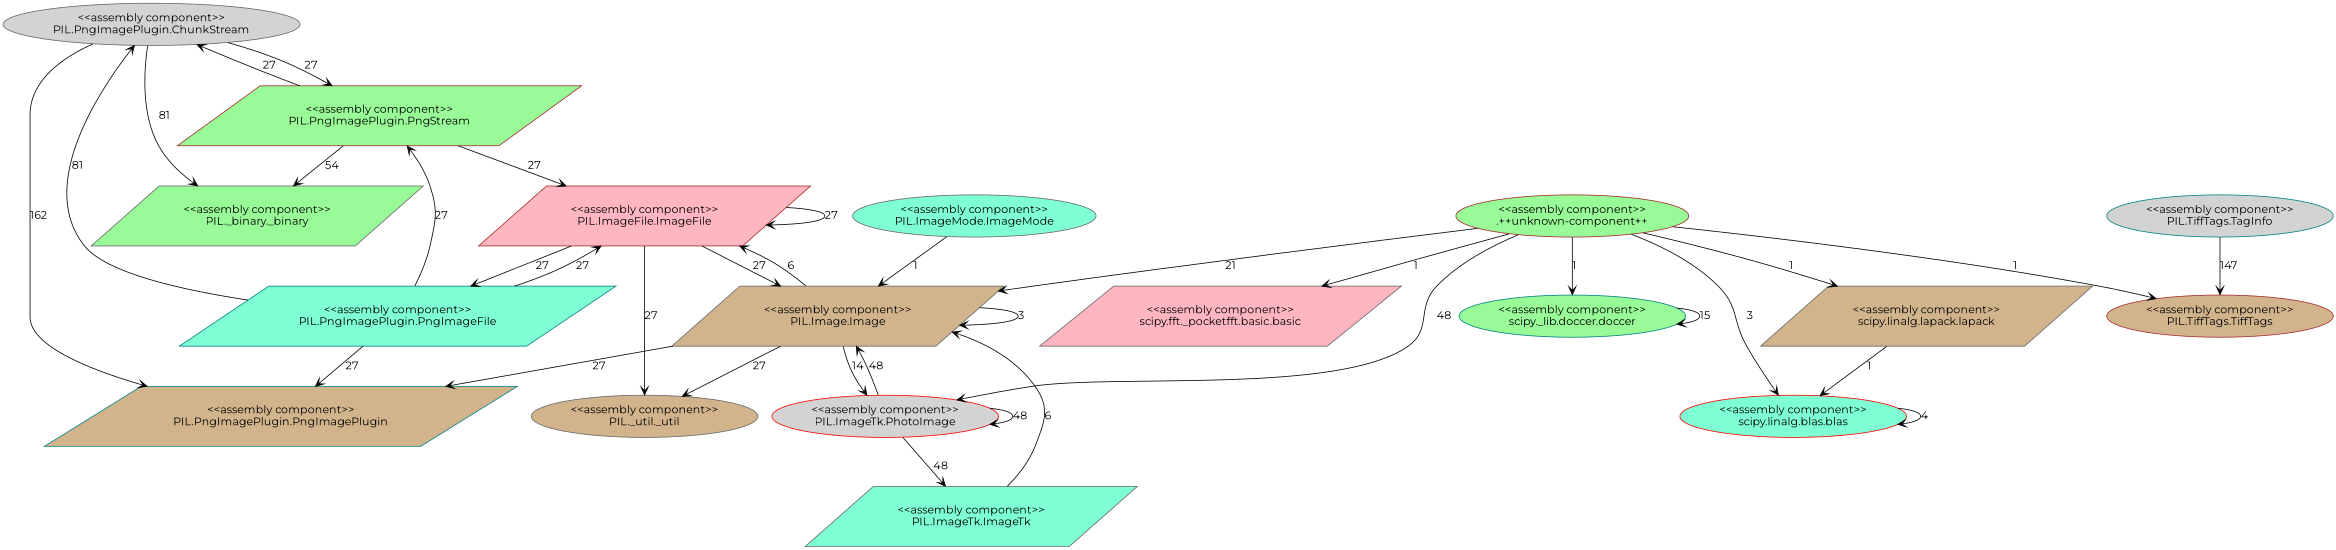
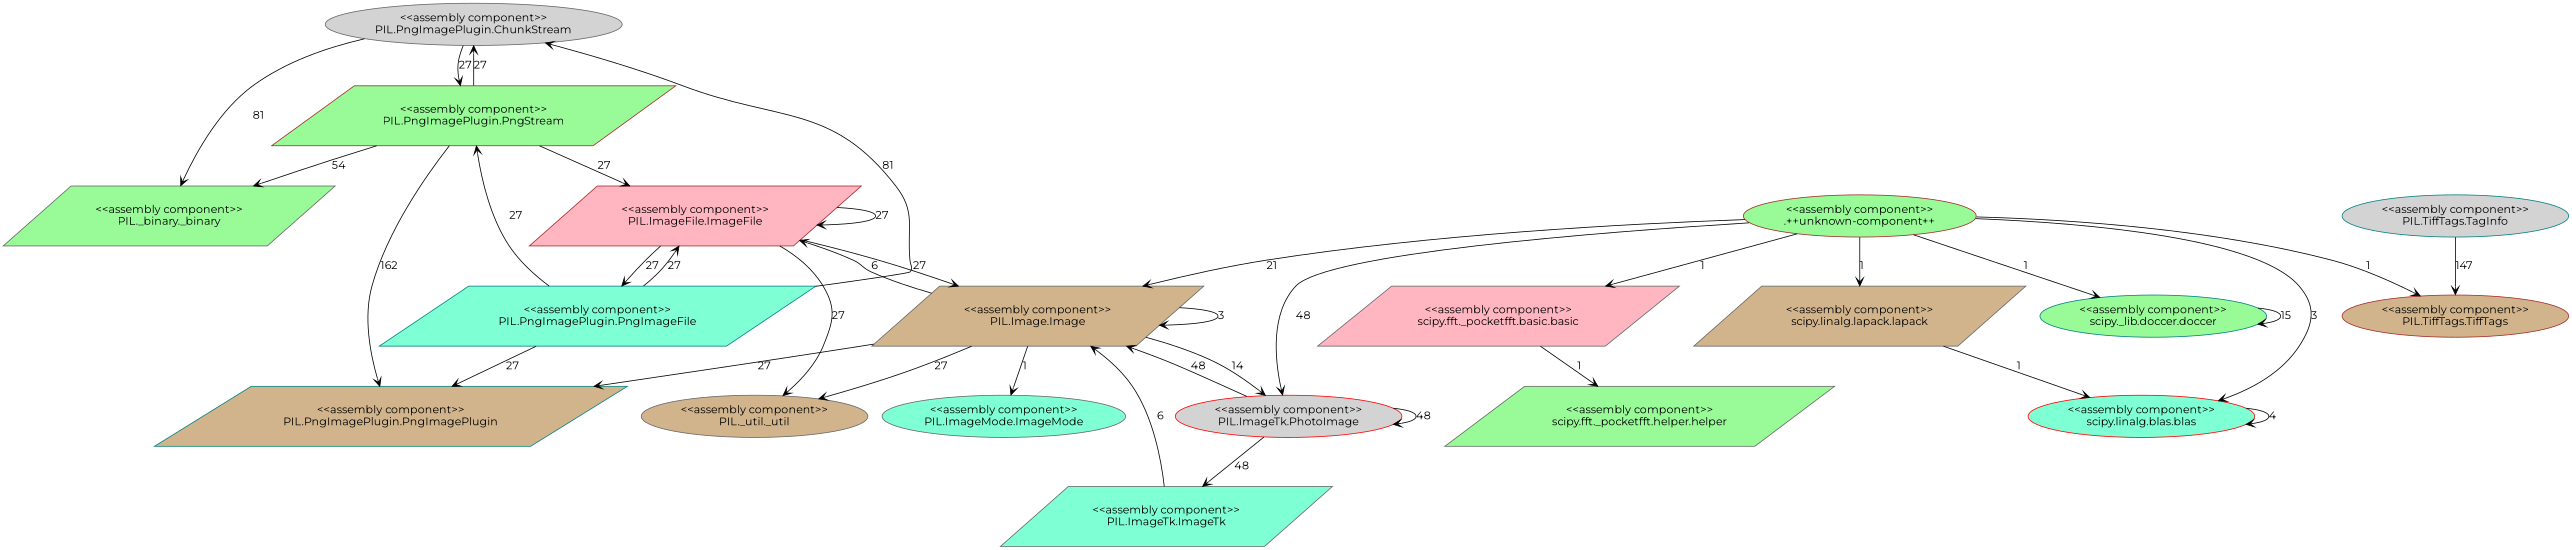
edge "<<assembly component>> PIL.PngImagePlugin.ChunkStream" -> "<<assembly component>> PIL.PngImagePlugin.PngImagePlugin": now "<<assembly component>> PIL.PngImagePlugin.PngStream" -> "<<assembly component>> PIL.PngImagePlugin.PngImagePlugin"
edge "<<assembly component>> PIL.ImageMode.ImageMode" -> "<<assembly component>> PIL.Image.Image": reversed
node "<<assembly component>> scipy.fft._pocketfft.helper.helper": added
